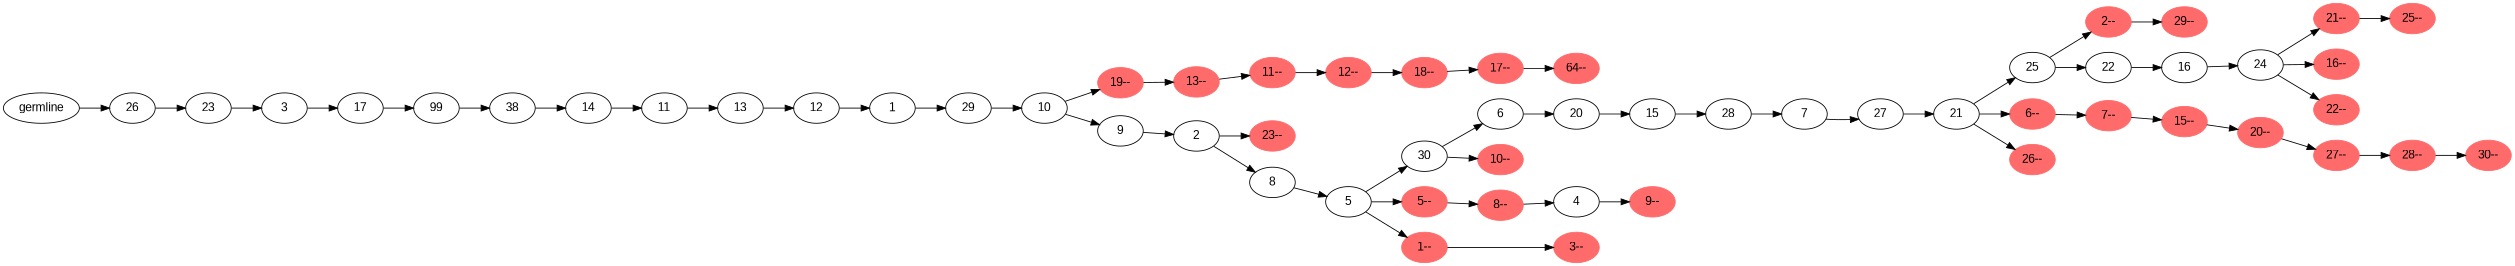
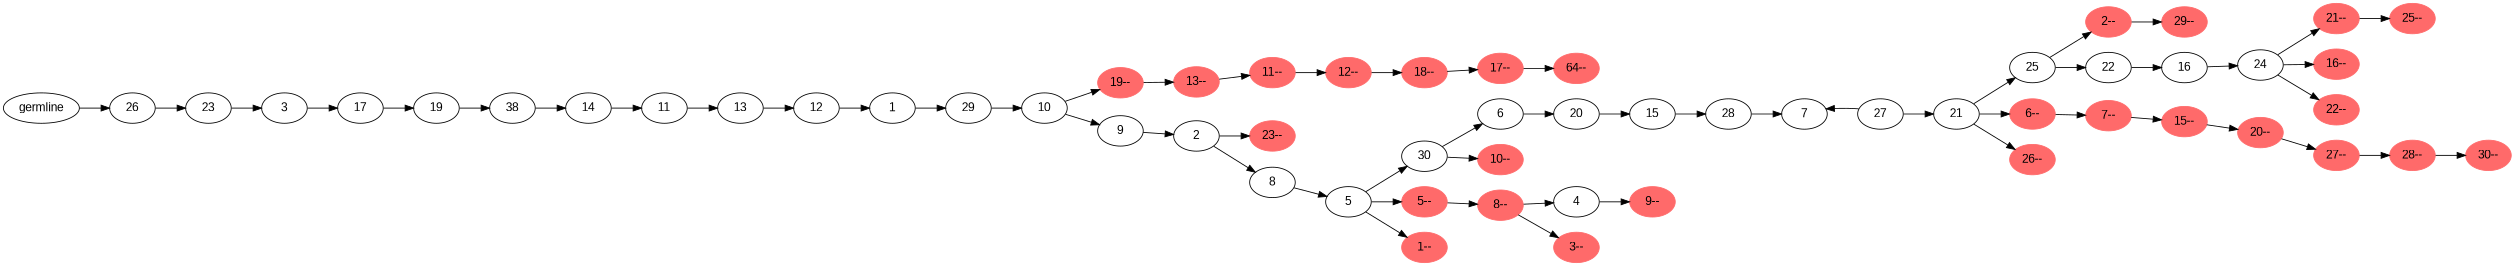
node "99": label "99" -> "19"
edge "7" -> "27": reversed
edge "1--" -> "3--": now "8--" -> "3--"
